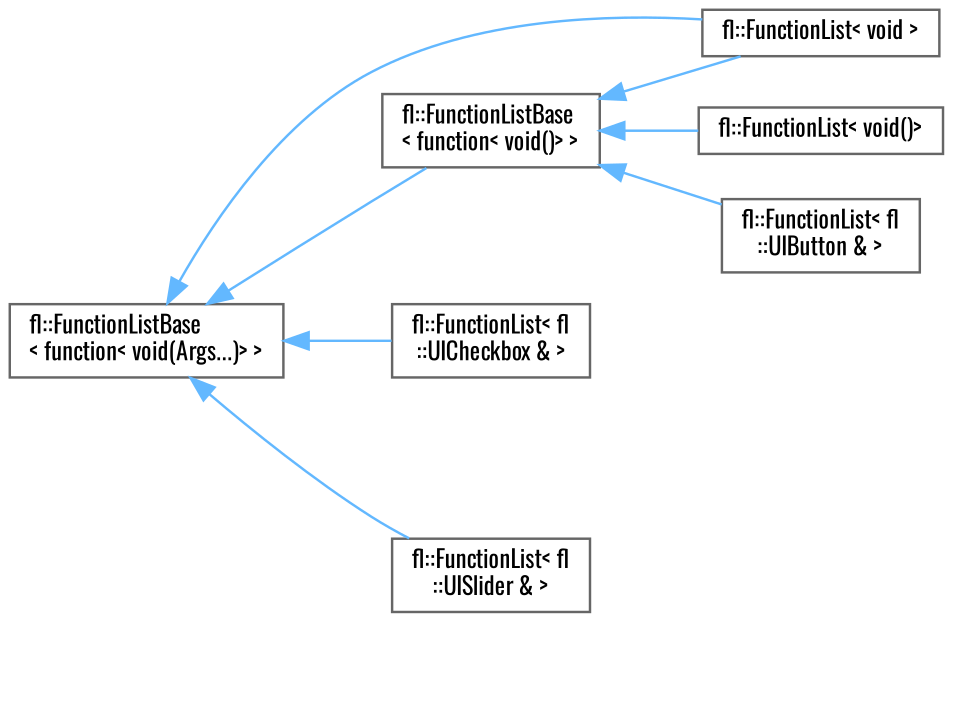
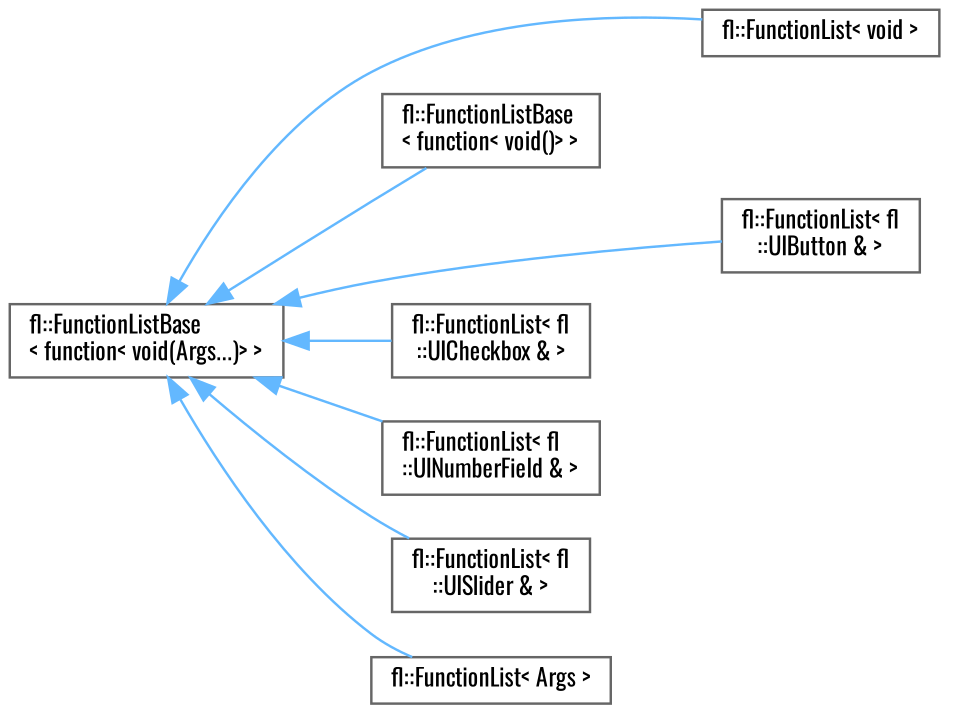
edge "fl::FunctionList< void >" -> "fl::FunctionListBase < function< void()> >": removed
node "fl::FunctionList< void()>": removed
edge "fl::FunctionList< fl ::UIButton & >" -> "fl::FunctionListBase < function< void()> >": now "fl::FunctionList< fl ::UIButton & >" -> "fl::FunctionListBase < function< void(Args...)> >"
node "fl::FunctionList< fl ::UINumberField & >": added
node "fl::FunctionList< Args >": added
